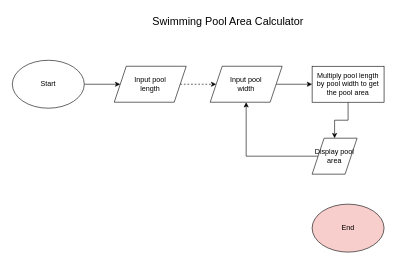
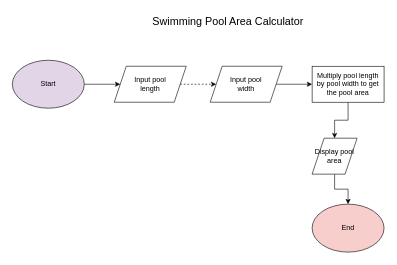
node "Start": fillcolor #ffffff -> #e1d5e7
edge "Display pool area" -> "Input pool width": now "Display pool area" -> "End"
